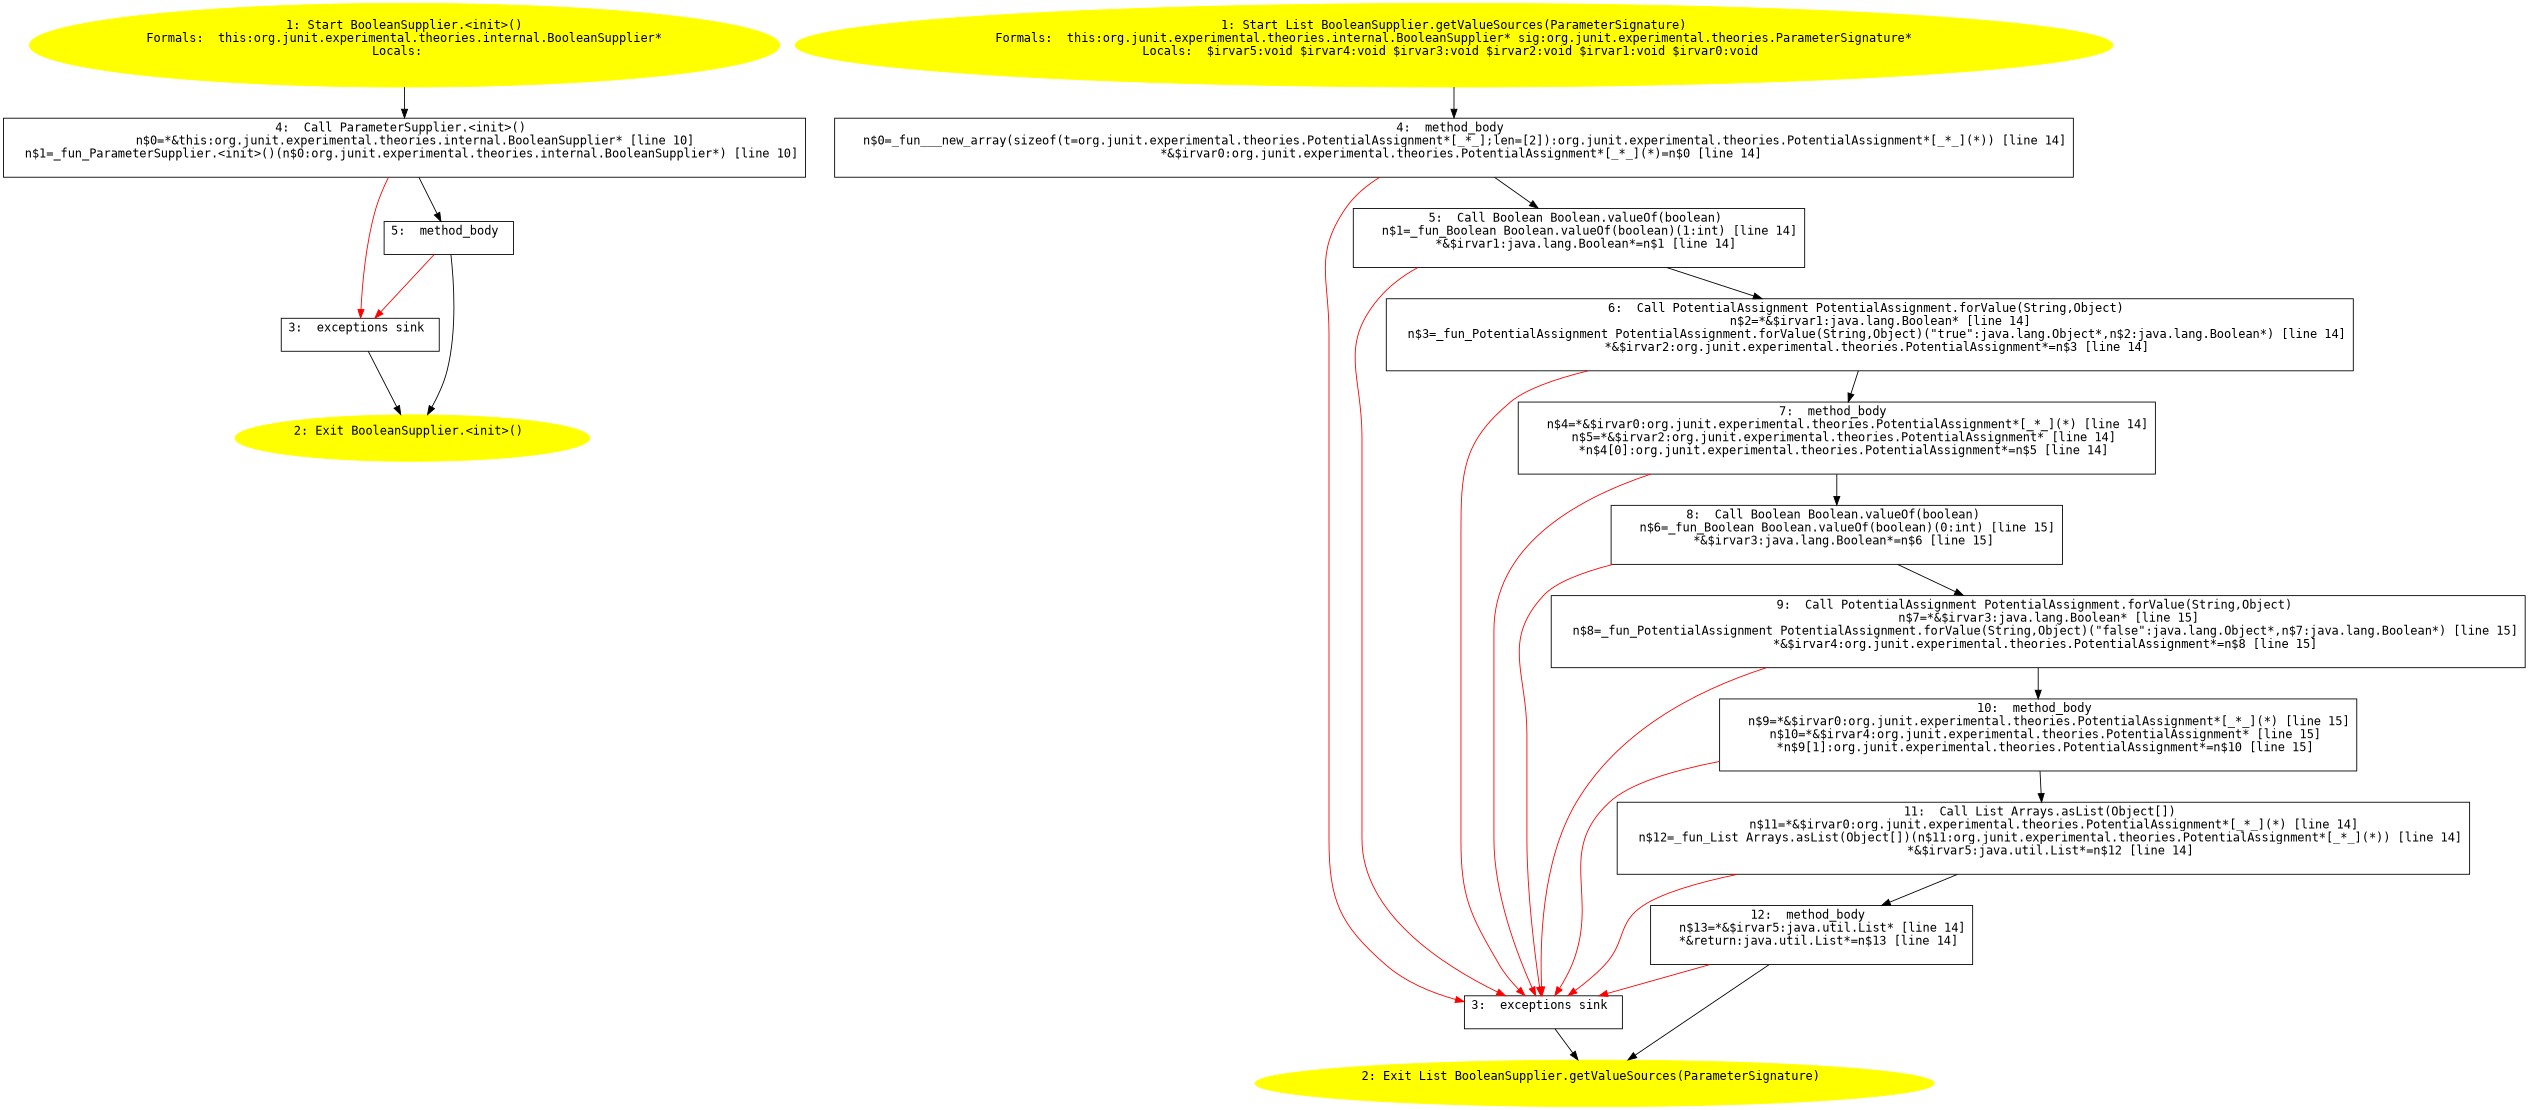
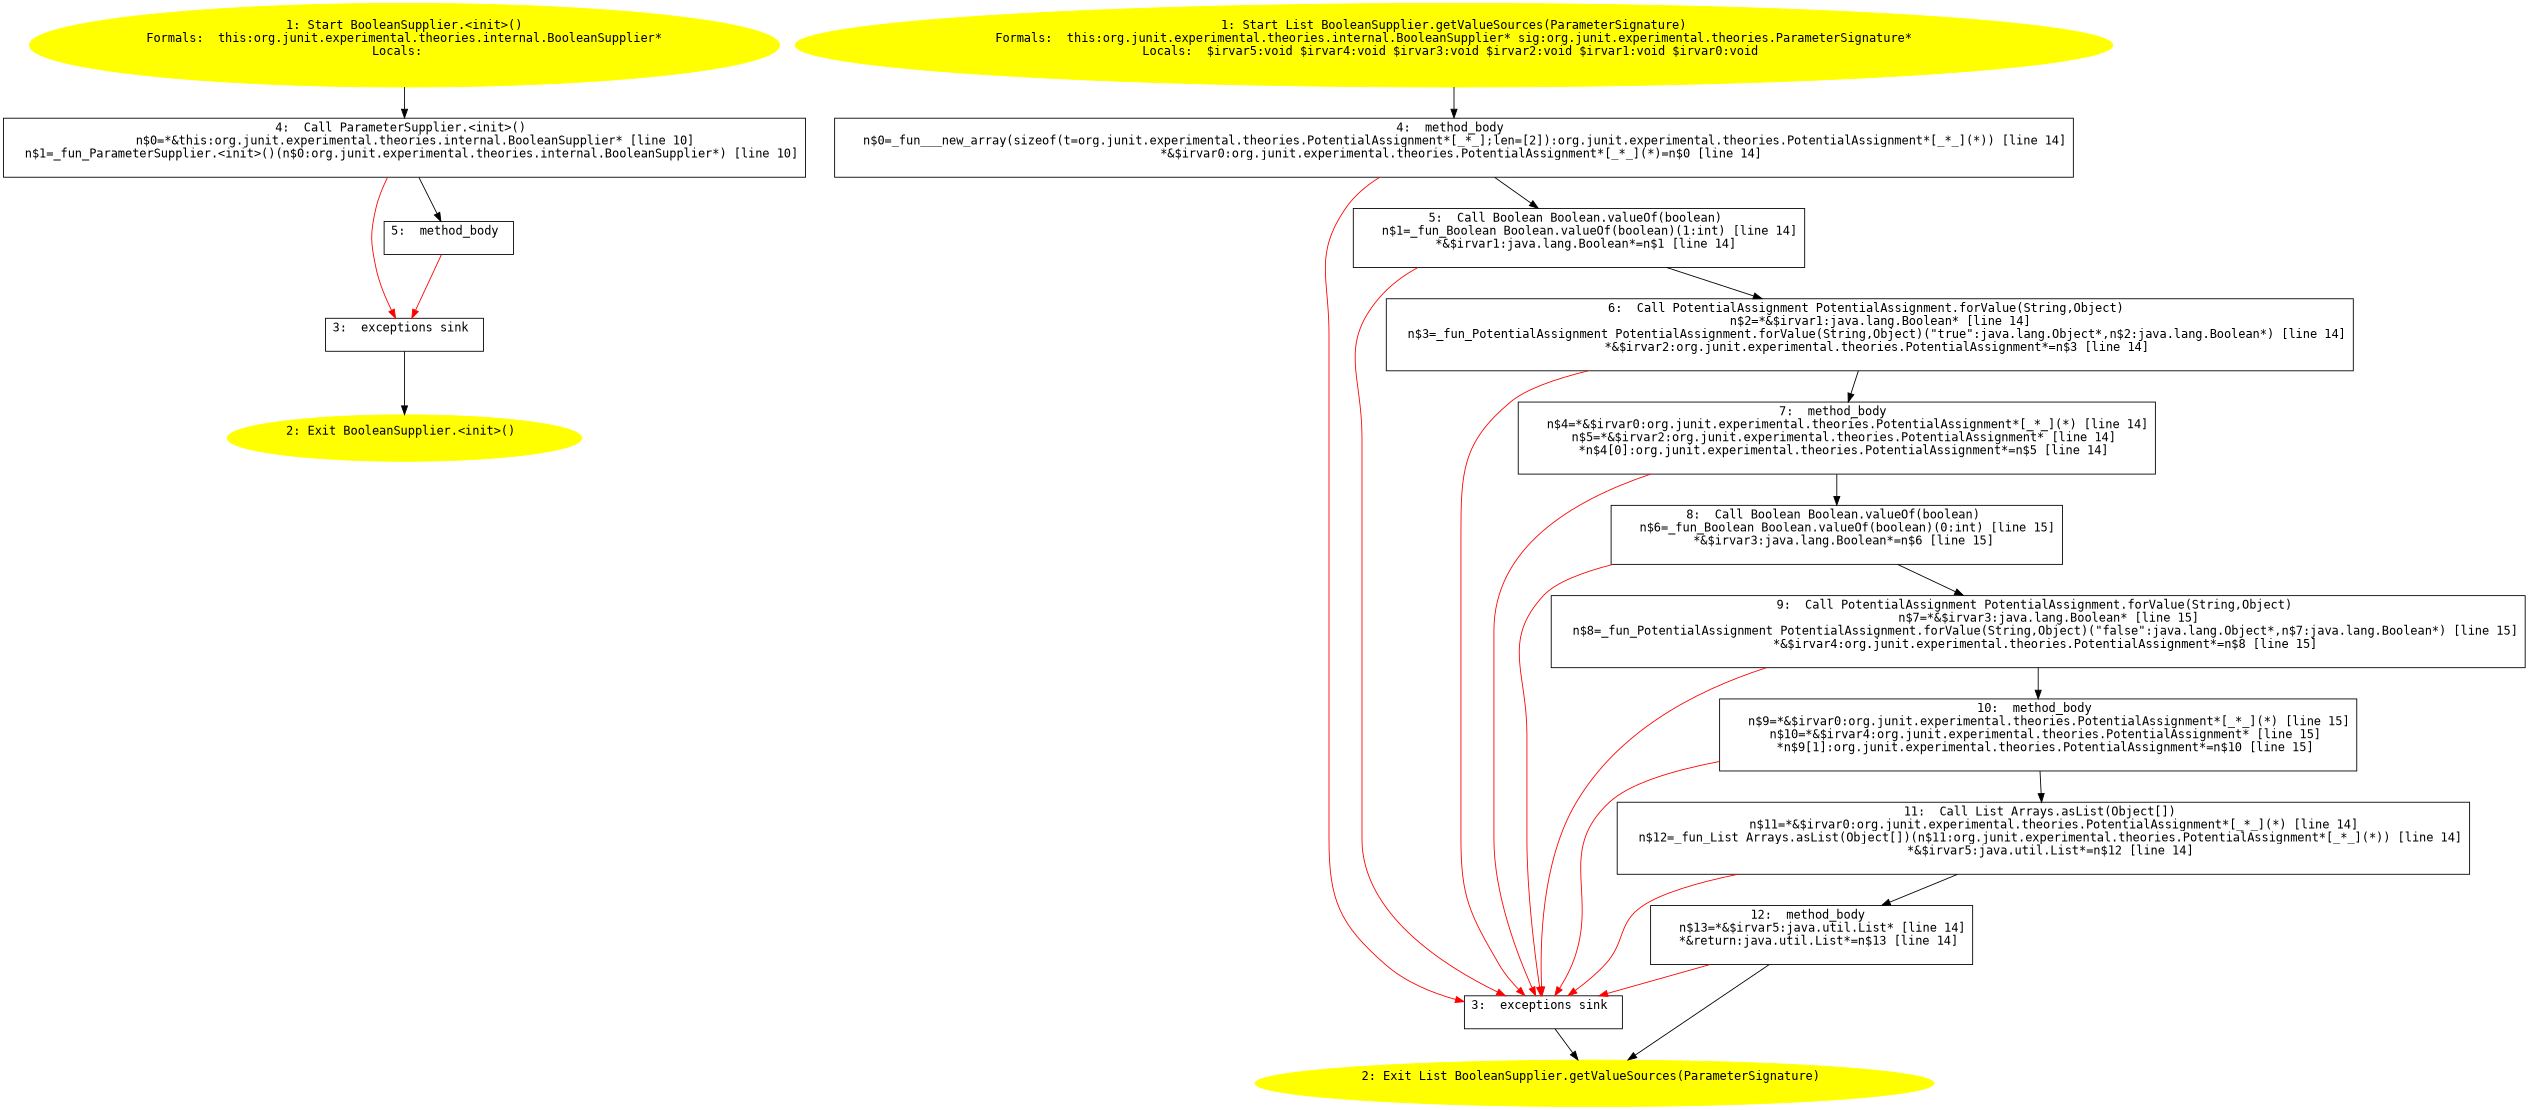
edge "5:  method_body" -> "2: Exit BooleanSupplier.<init>()": removed
